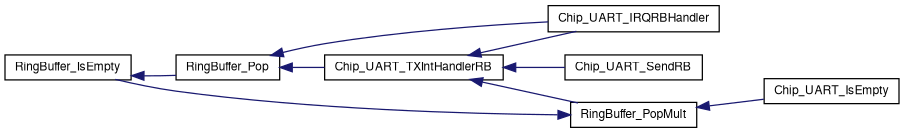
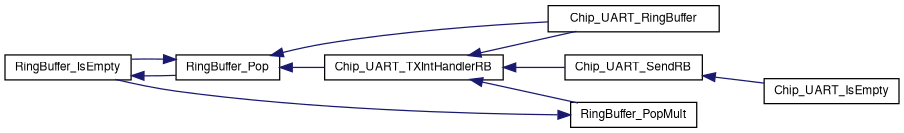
node "Chip_UART_IRQRBHandler": label "Chip_UART_IRQRBHandler" -> "Chip_UART_RingBuffer"
edge "RingBuffer_IsEmpty" -> "RingBuffer_Pop": added
edge "Chip_UART_IsEmpty" -> "RingBuffer_PopMult": now "Chip_UART_IsEmpty" -> "Chip_UART_SendRB"
